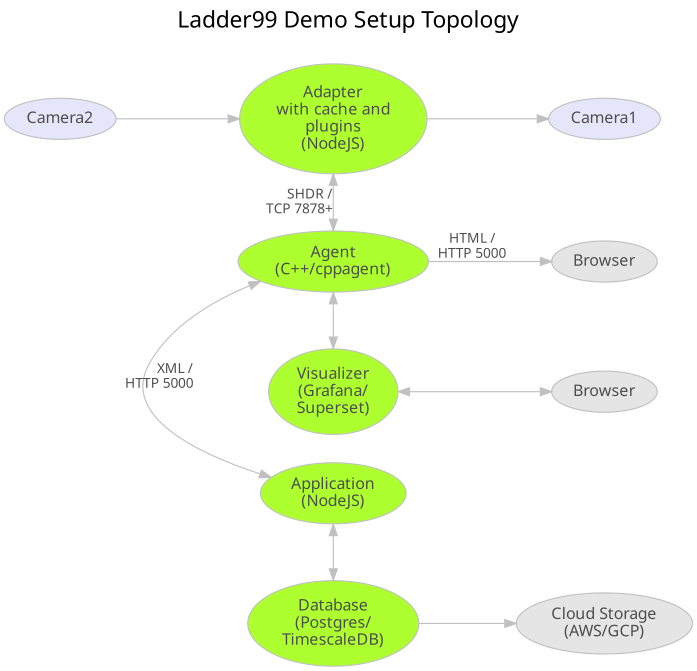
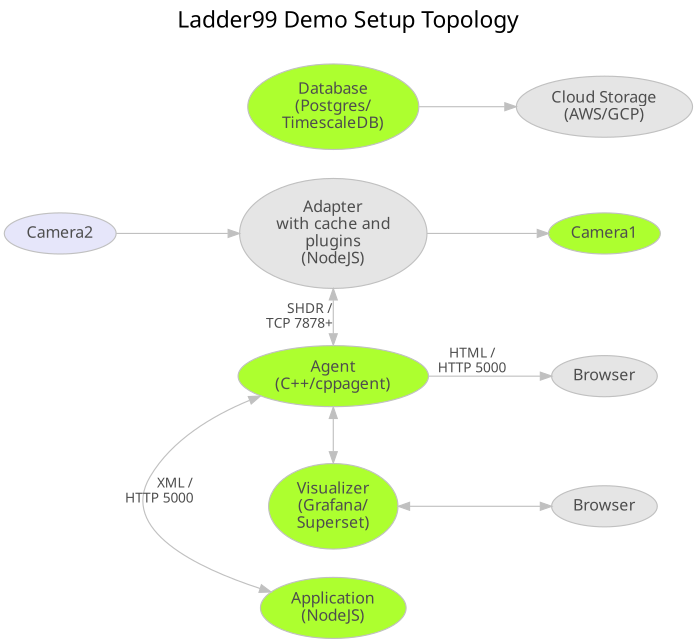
node "Adapter with cache and plugins (NodeJS)": fillcolor greenyellow -> gray90
node "Camera1": fillcolor lavender -> greenyellow
edge "Application (NodeJS)" -- "Database (Postgres/ TimescaleDB)": removed
